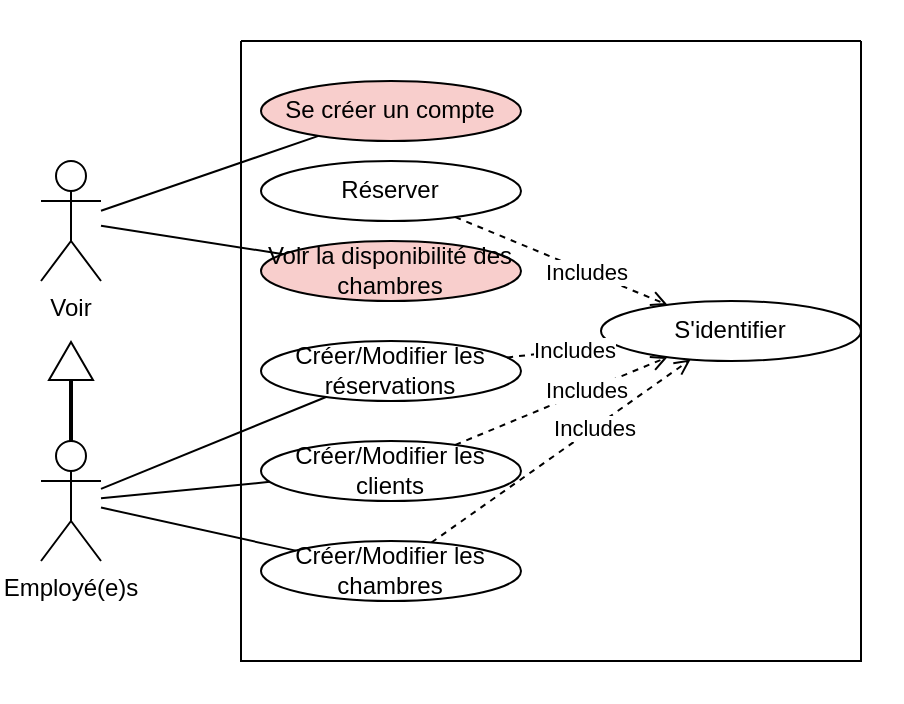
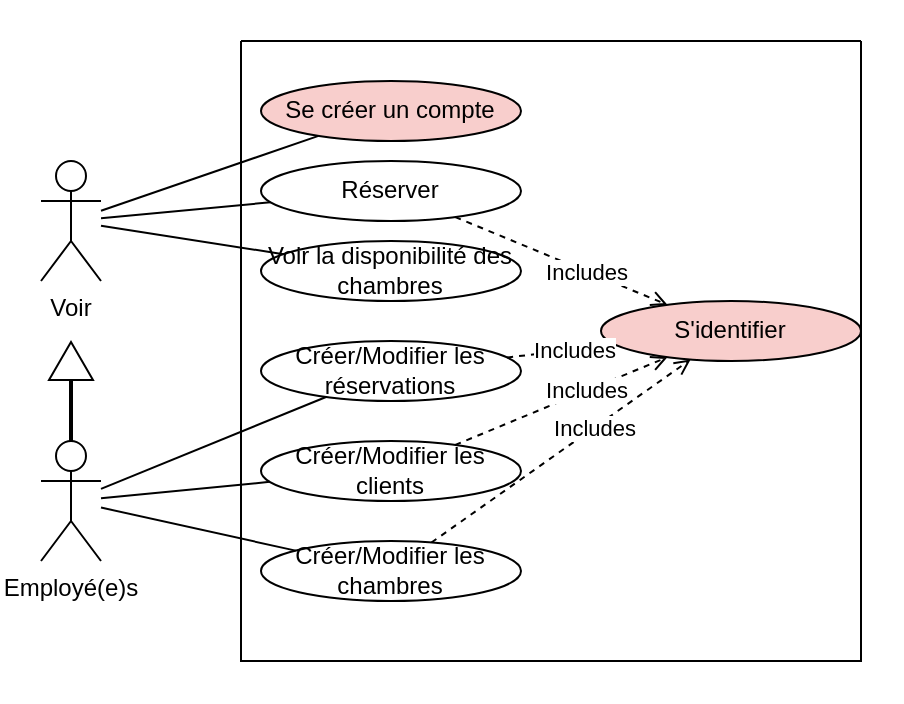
edge "Réserver" -- "Voir": added
node "Voir la disponibilité des chambres": fillcolor #f8cecc -> #ffffff
node "S'identifier": fillcolor #ffffff -> #f8cecc
